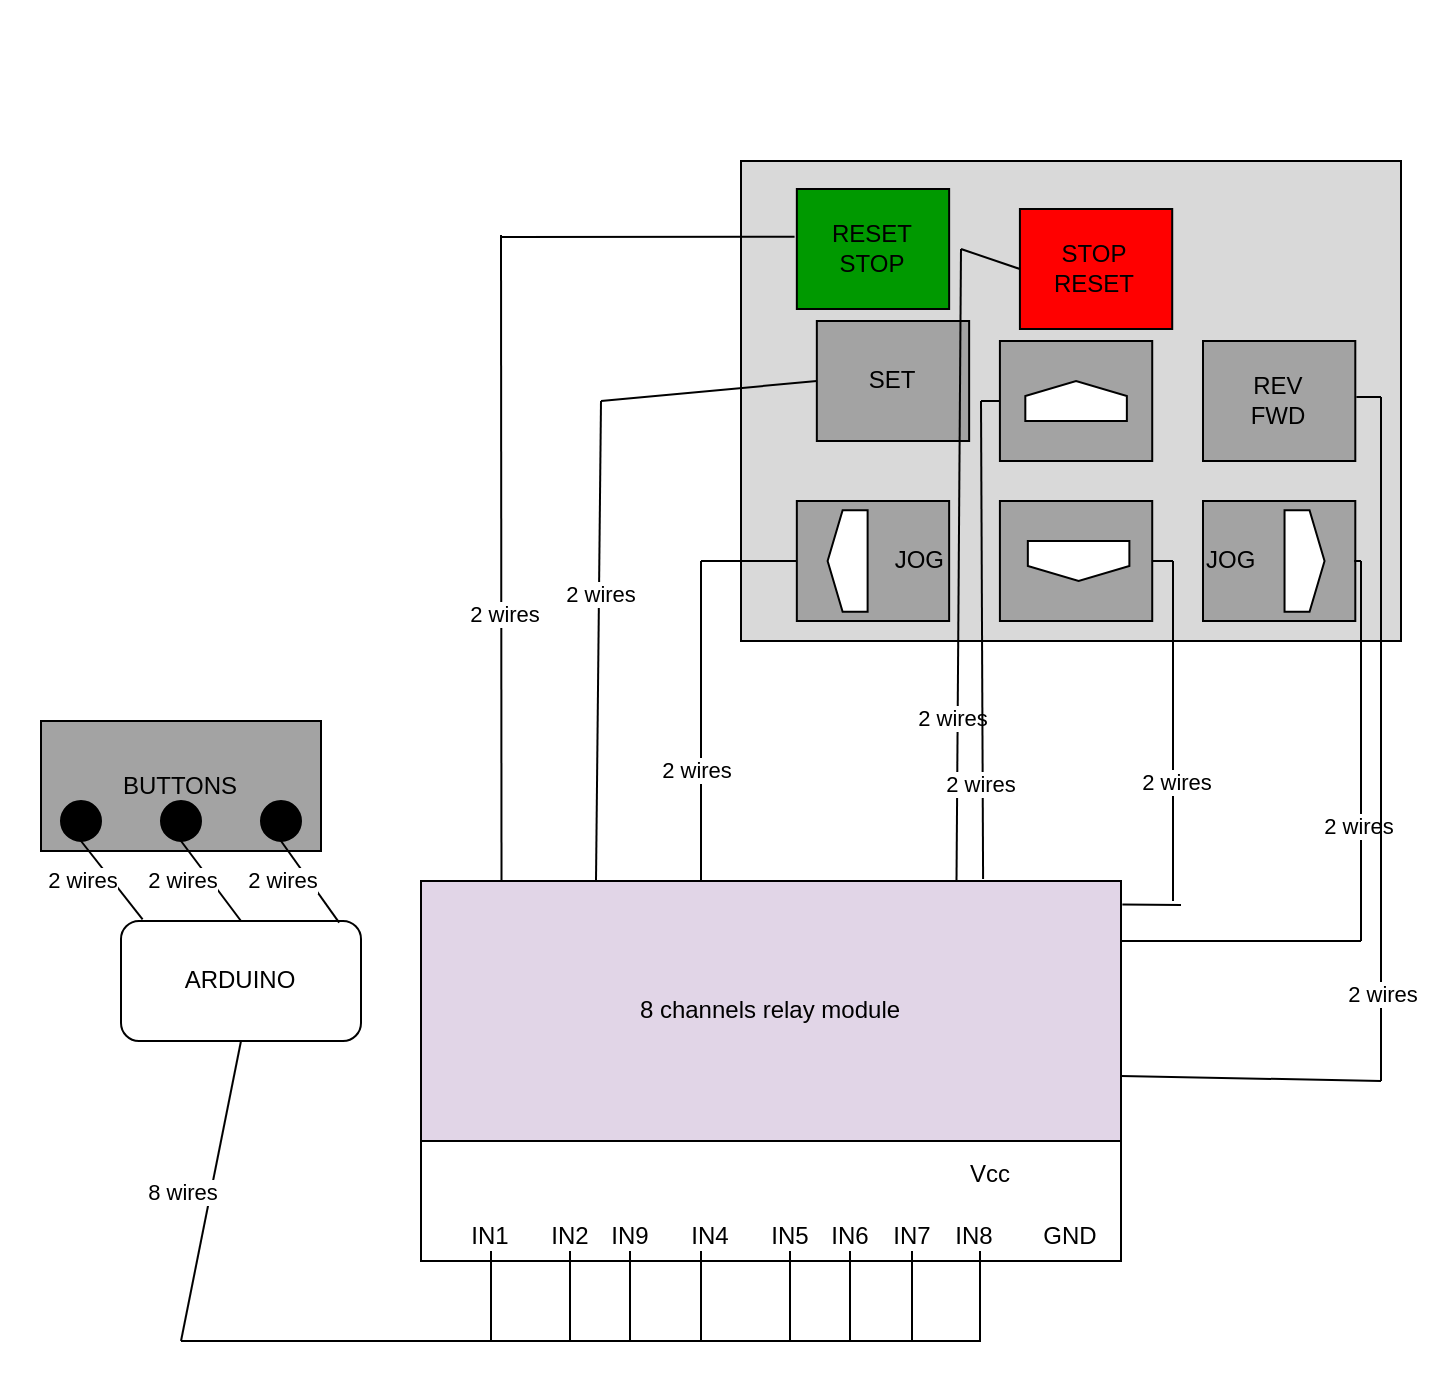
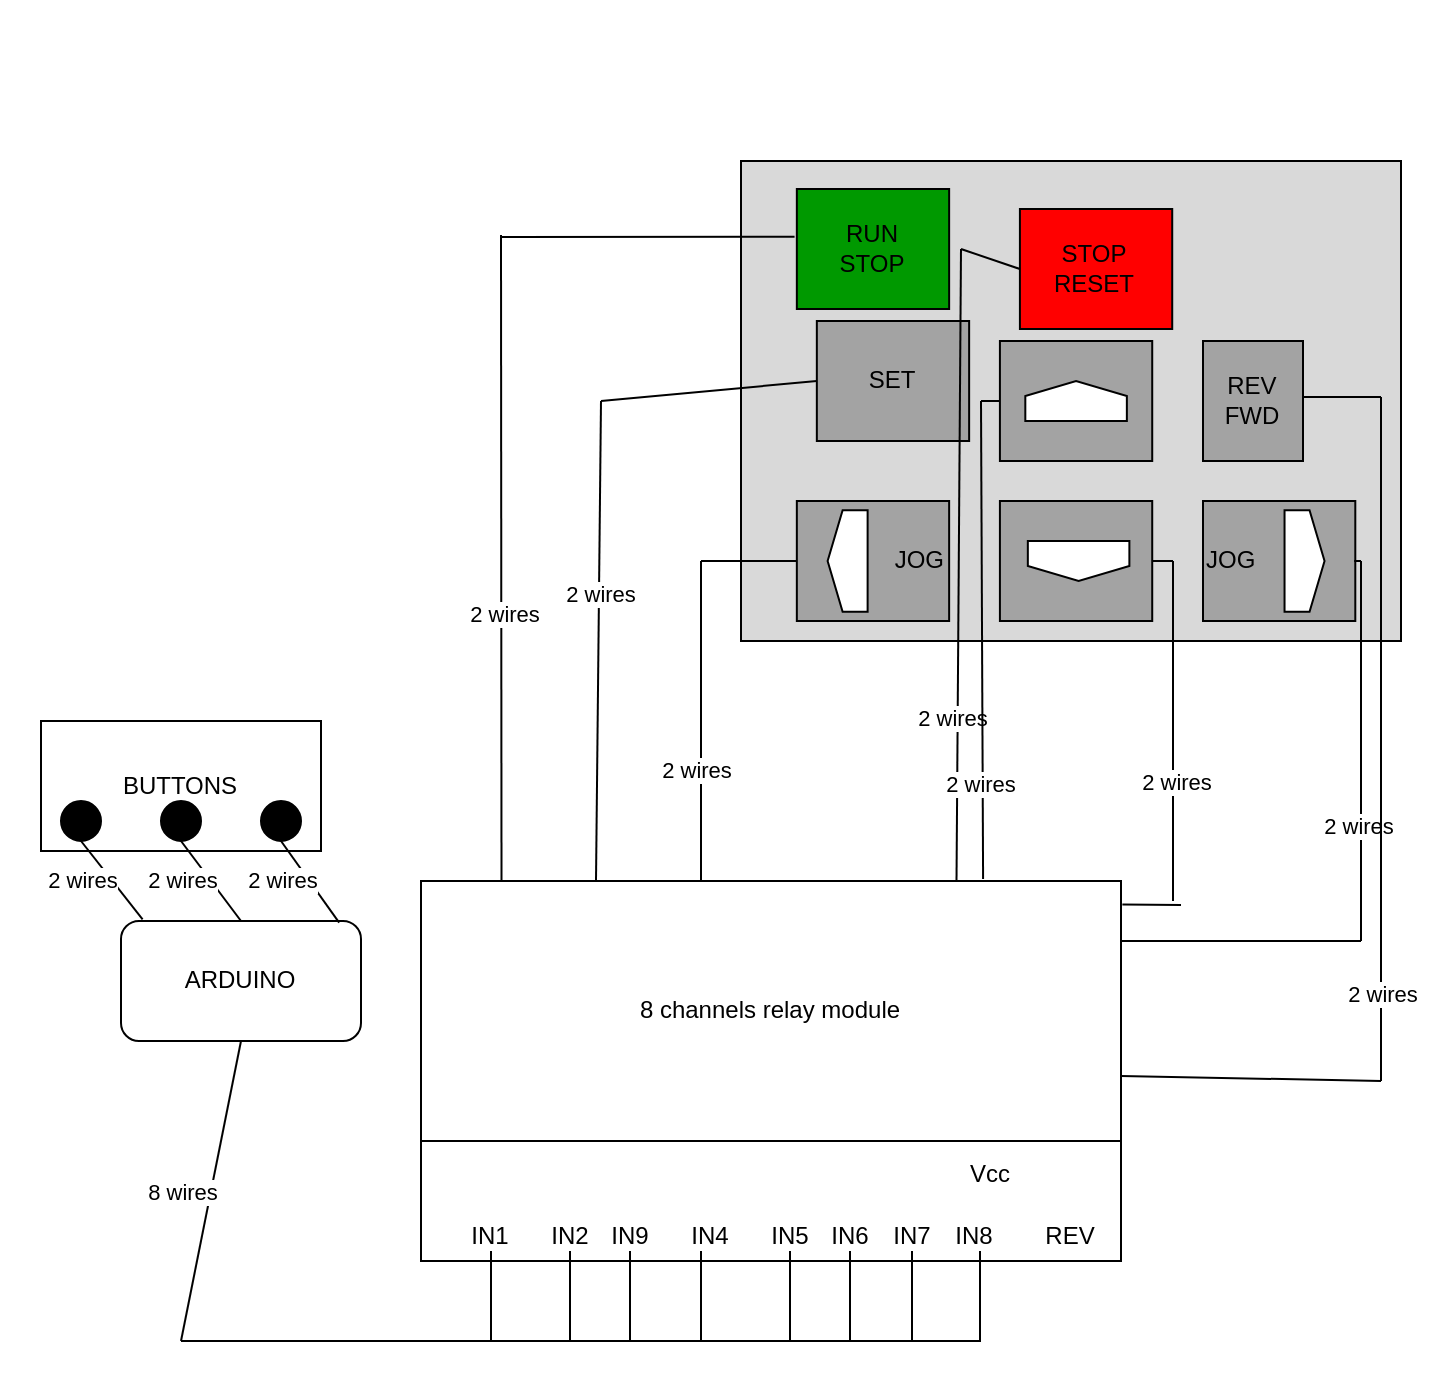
node "RESET STOP": label "RESET STOP" -> "RUN STOP"
node "REV FWD": size 152x120 -> 100x120
node "BUTTONS": fillcolor #a3a3a3 -> #ffffff
node "8 channels relay module": fillcolor #e1d5e7 -> #ffffff
node "GND": label "GND" -> "REV"
